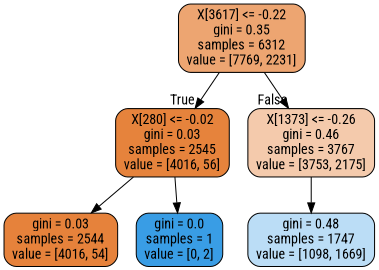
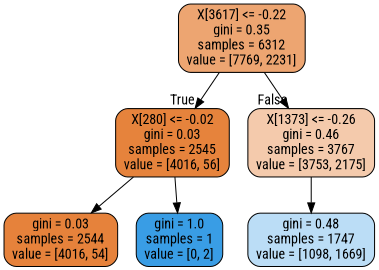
node "gini = 0.0 samples = 1 value = [0, 2]": label "gini = 0.0 samples = 1 value = [0, 2]" -> "gini = 1.0 samples = 1 value = [0, 2]"
